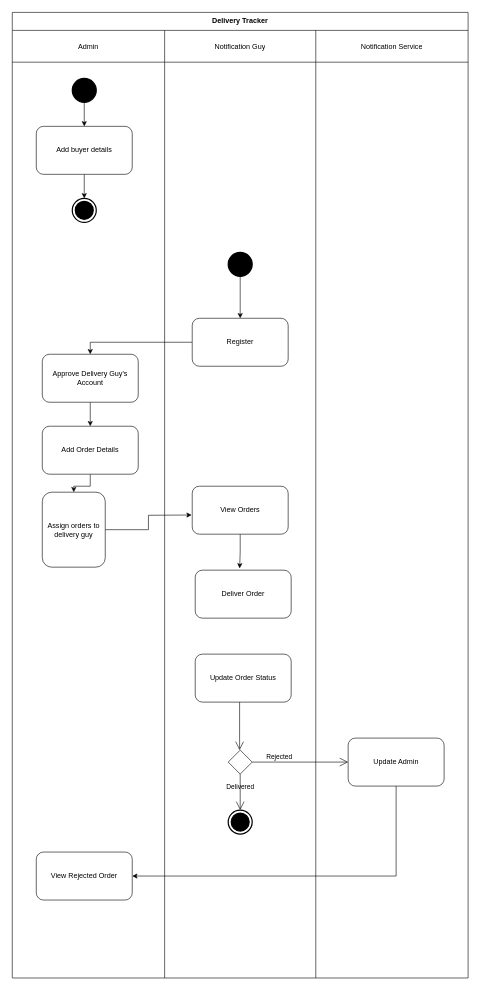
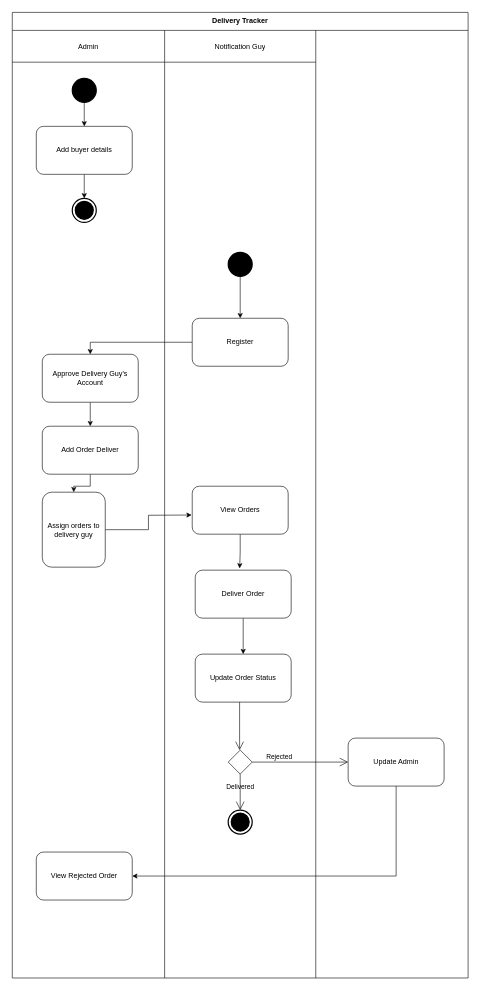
node "Notification Service": removed
node "Add Order Details": label "Add Order Details" -> "Add Order Deliver"
edge "Deliver Order" -> "Update Order Status": added
